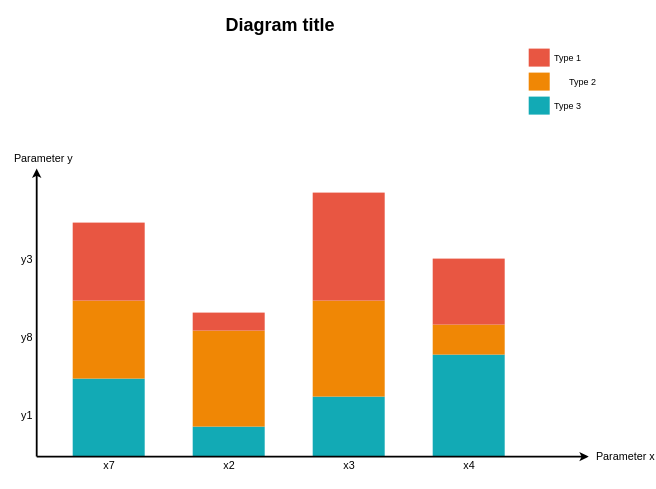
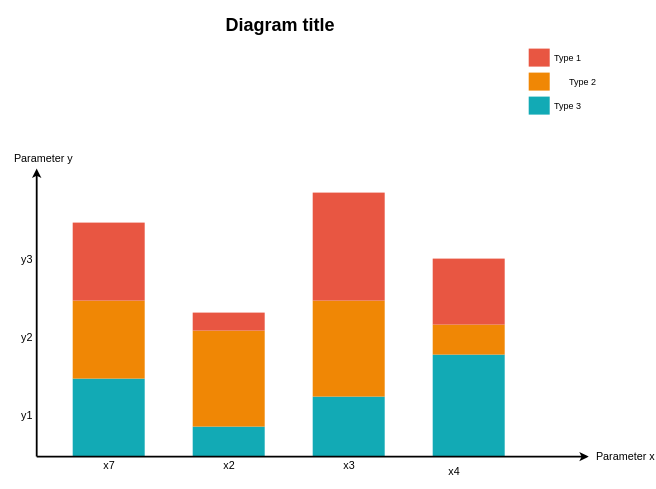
node "y8": label "y8" -> "y2"
node "x4": moved (469, 467) -> (454, 473)
